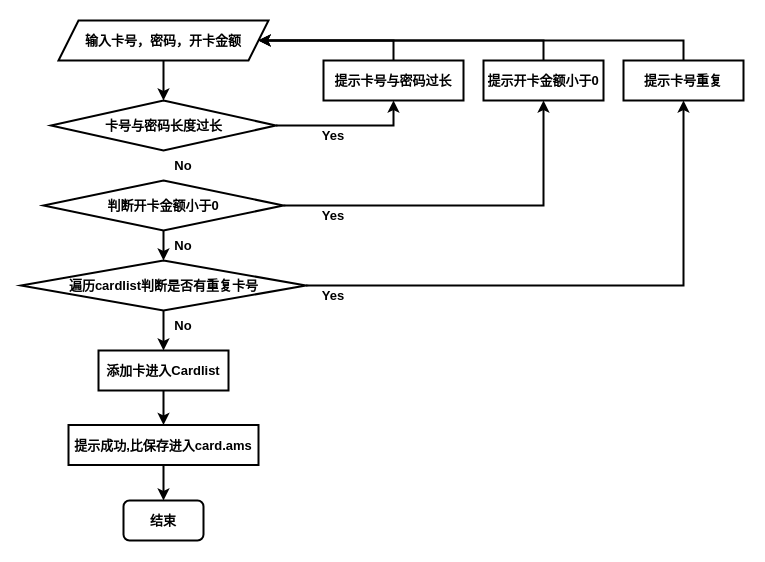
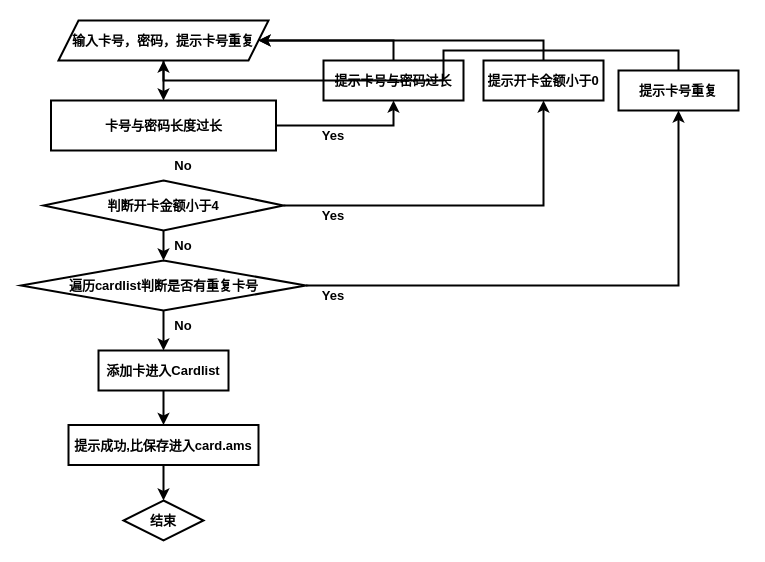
node "输入卡号，密码，开卡金额": label "输入卡号，密码，开卡金额" -> "输入卡号，密码，提示卡号重复"
node "提示卡号重复": moved (684, 81) -> (679, 91)
node "卡号与密码长度过长": shape diamond -> rectangle
node "判断开卡金额小于0": label "判断开卡金额小于0" -> "判断开卡金额小于4"
node "结束": shape rounded rectangle -> diamond
